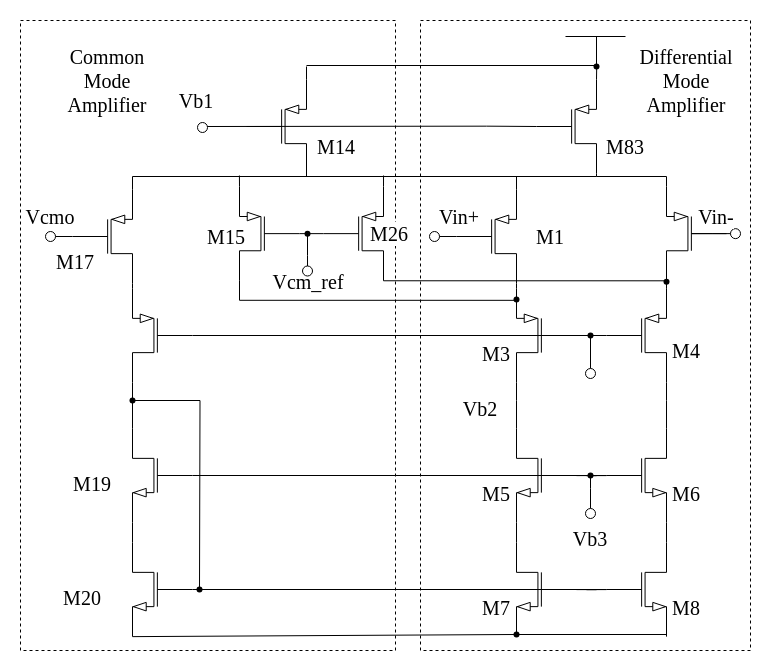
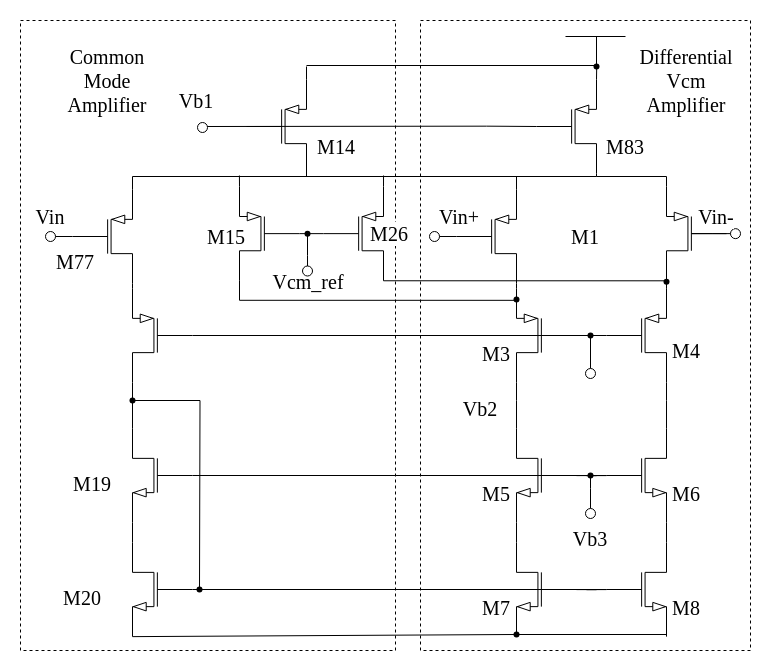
node "Differential Mode Amplifier": label "Differential Mode Amplifier" -> "Differential Vcm Amplifier"
node "Vcmo": label "Vcmo" -> "Vin"
node "M1": moved (551, 237) -> (586, 237)
node "M17": label "M17" -> "M77"
